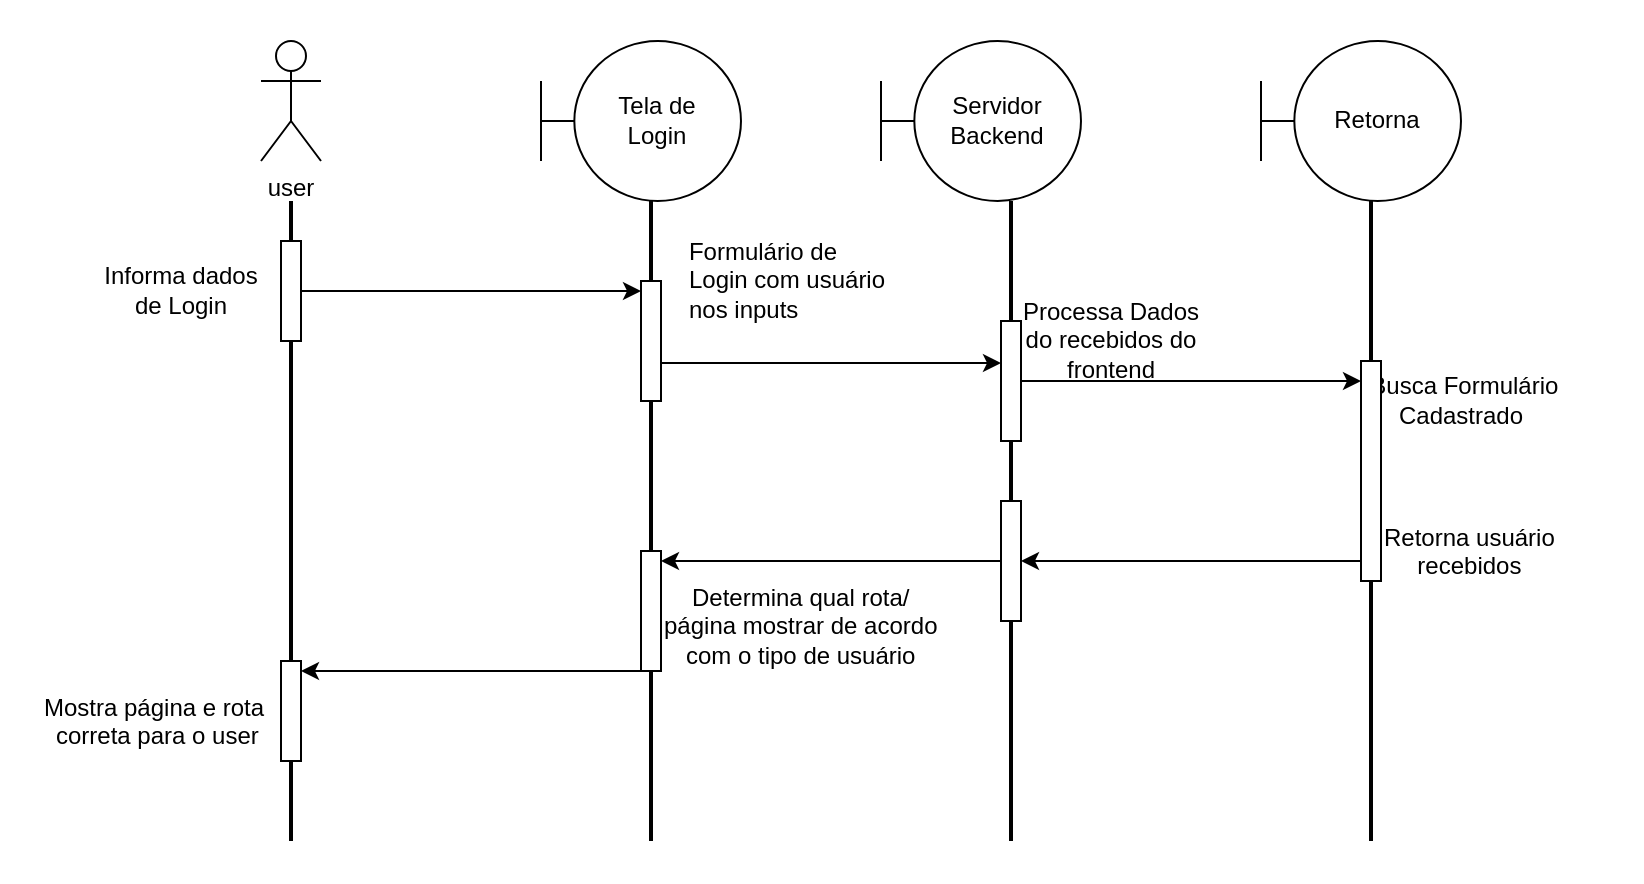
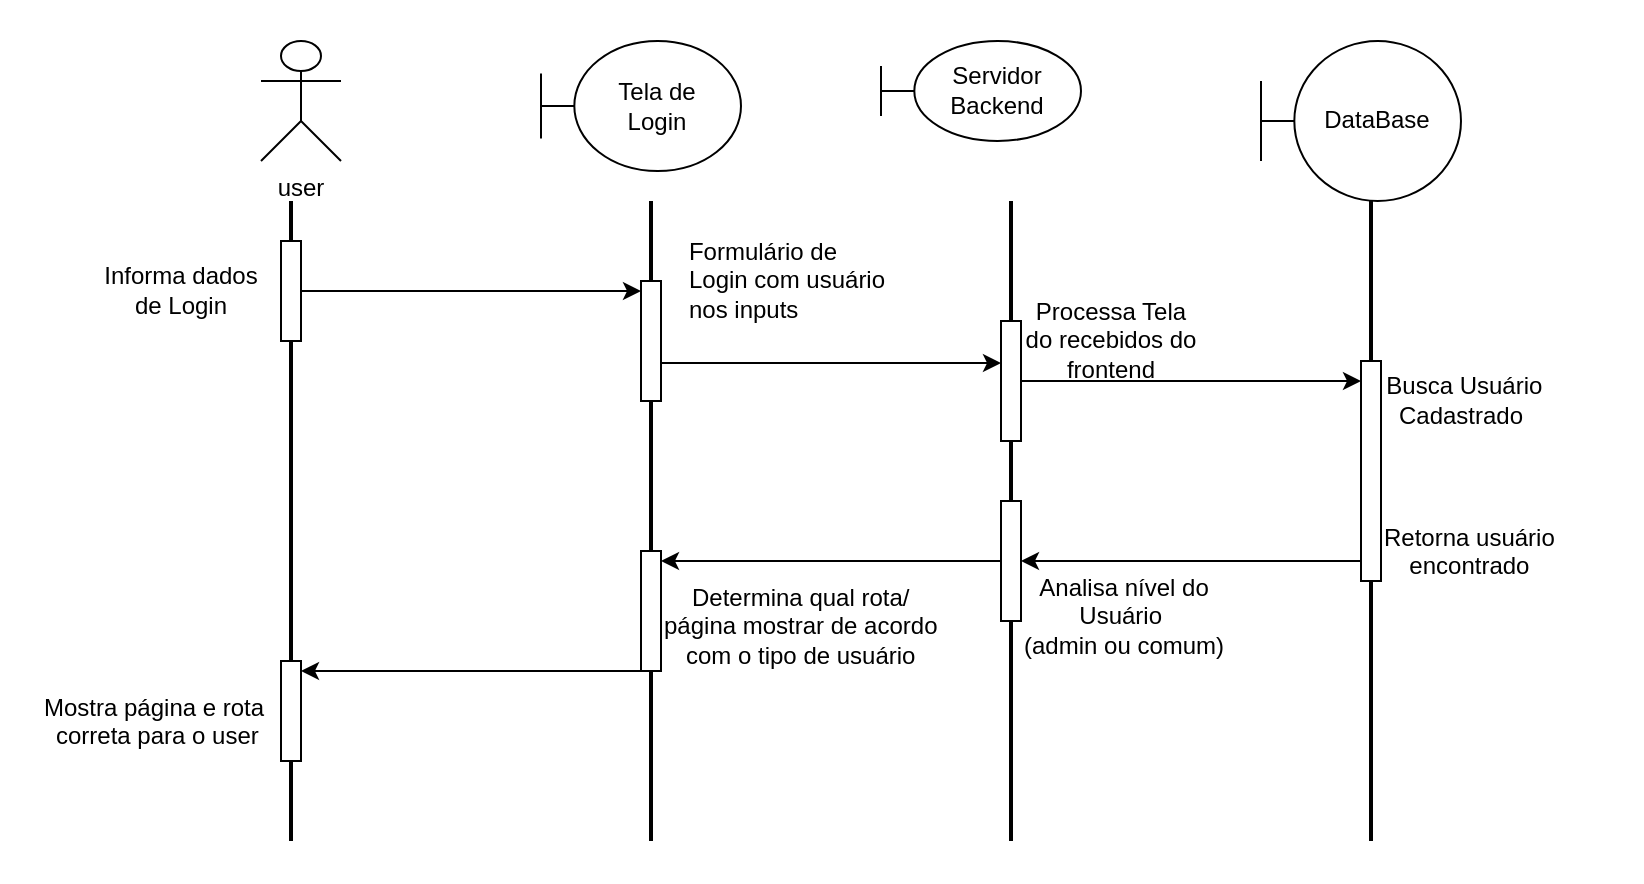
node "user": size 60x120 -> 80x120
node "Tela de Login": size 200x160 -> 200x130
node "Servidor Backend": size 200x160 -> 200x100
node "Retorna": label "Retorna" -> "DataBase"
node "Processa Dados do recebidos do frontend": label "Processa Dados do recebidos do frontend" -> "Processa Tela do recebidos do frontend"
node "Busca Formulário Cadastrado": label "Busca Formulário Cadastrado" -> "Busca Usuário Cadastrado"
node "Retorna usuário recebidos": label "Retorna usuário recebidos" -> "Retorna usuário encontrado"
node "Analisa nível do Usuário (admin ou comum)": added
